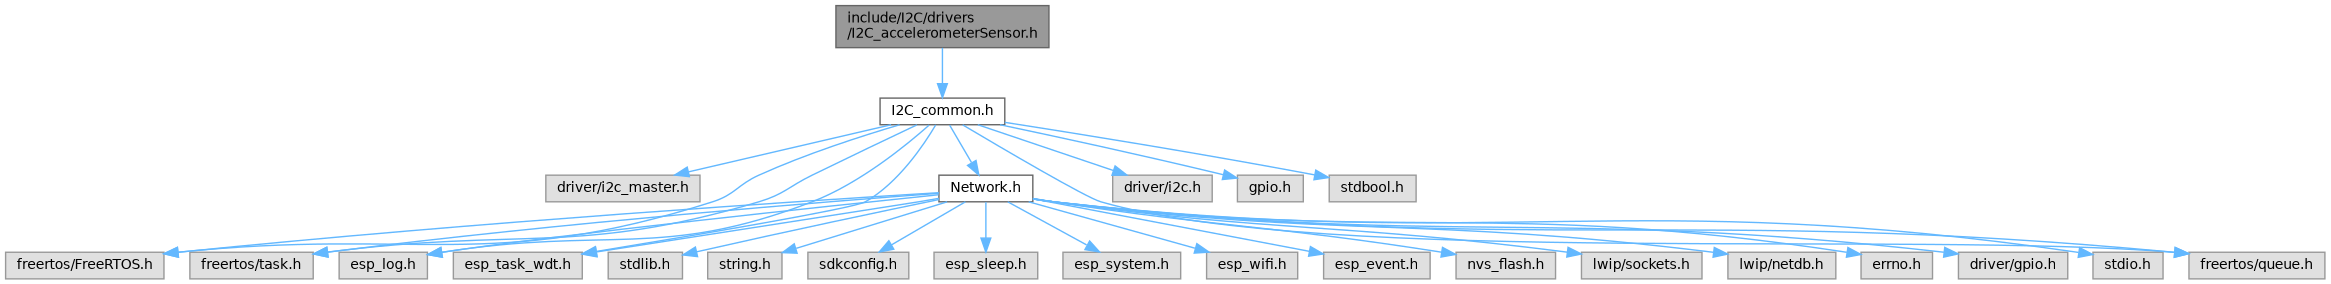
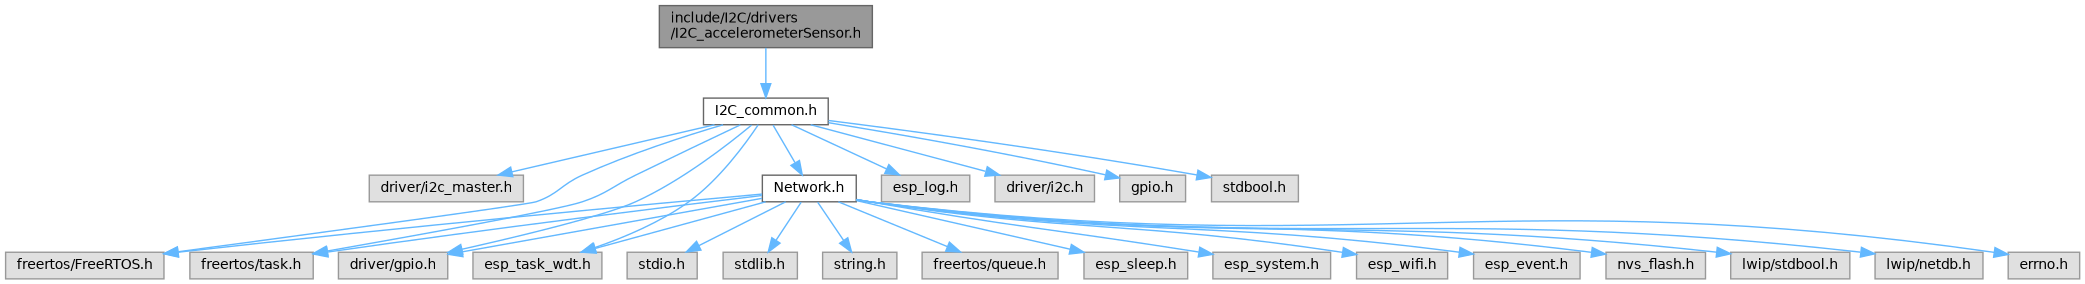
edge "Network.h" -> "esp_log.h": removed
edge "I2C_common.h" -> "freertos/queue.h": now "I2C_common.h" -> "driver/gpio.h"
node "sdkconfig.h": removed
node "lwip/sockets.h": label "lwip/sockets.h" -> "lwip/stdbool.h"
